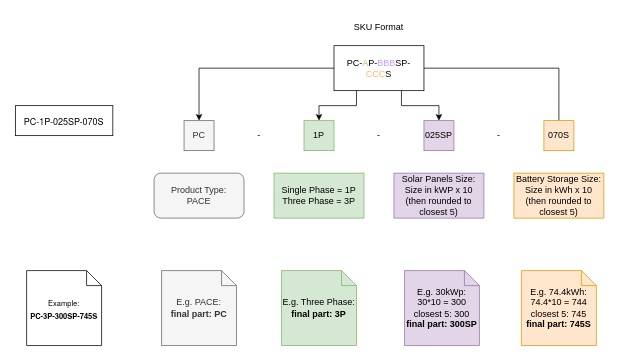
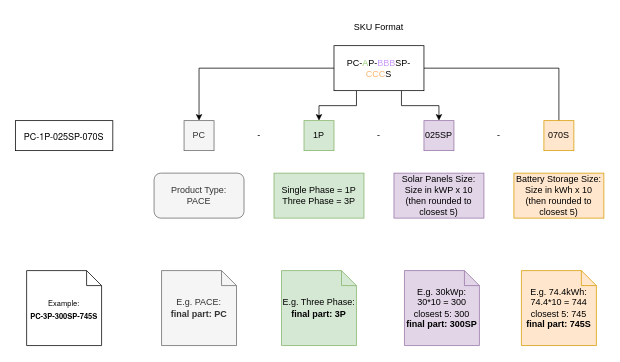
node "PC-1P-025SP-070S": moved (64, 120) -> (64, 135)
